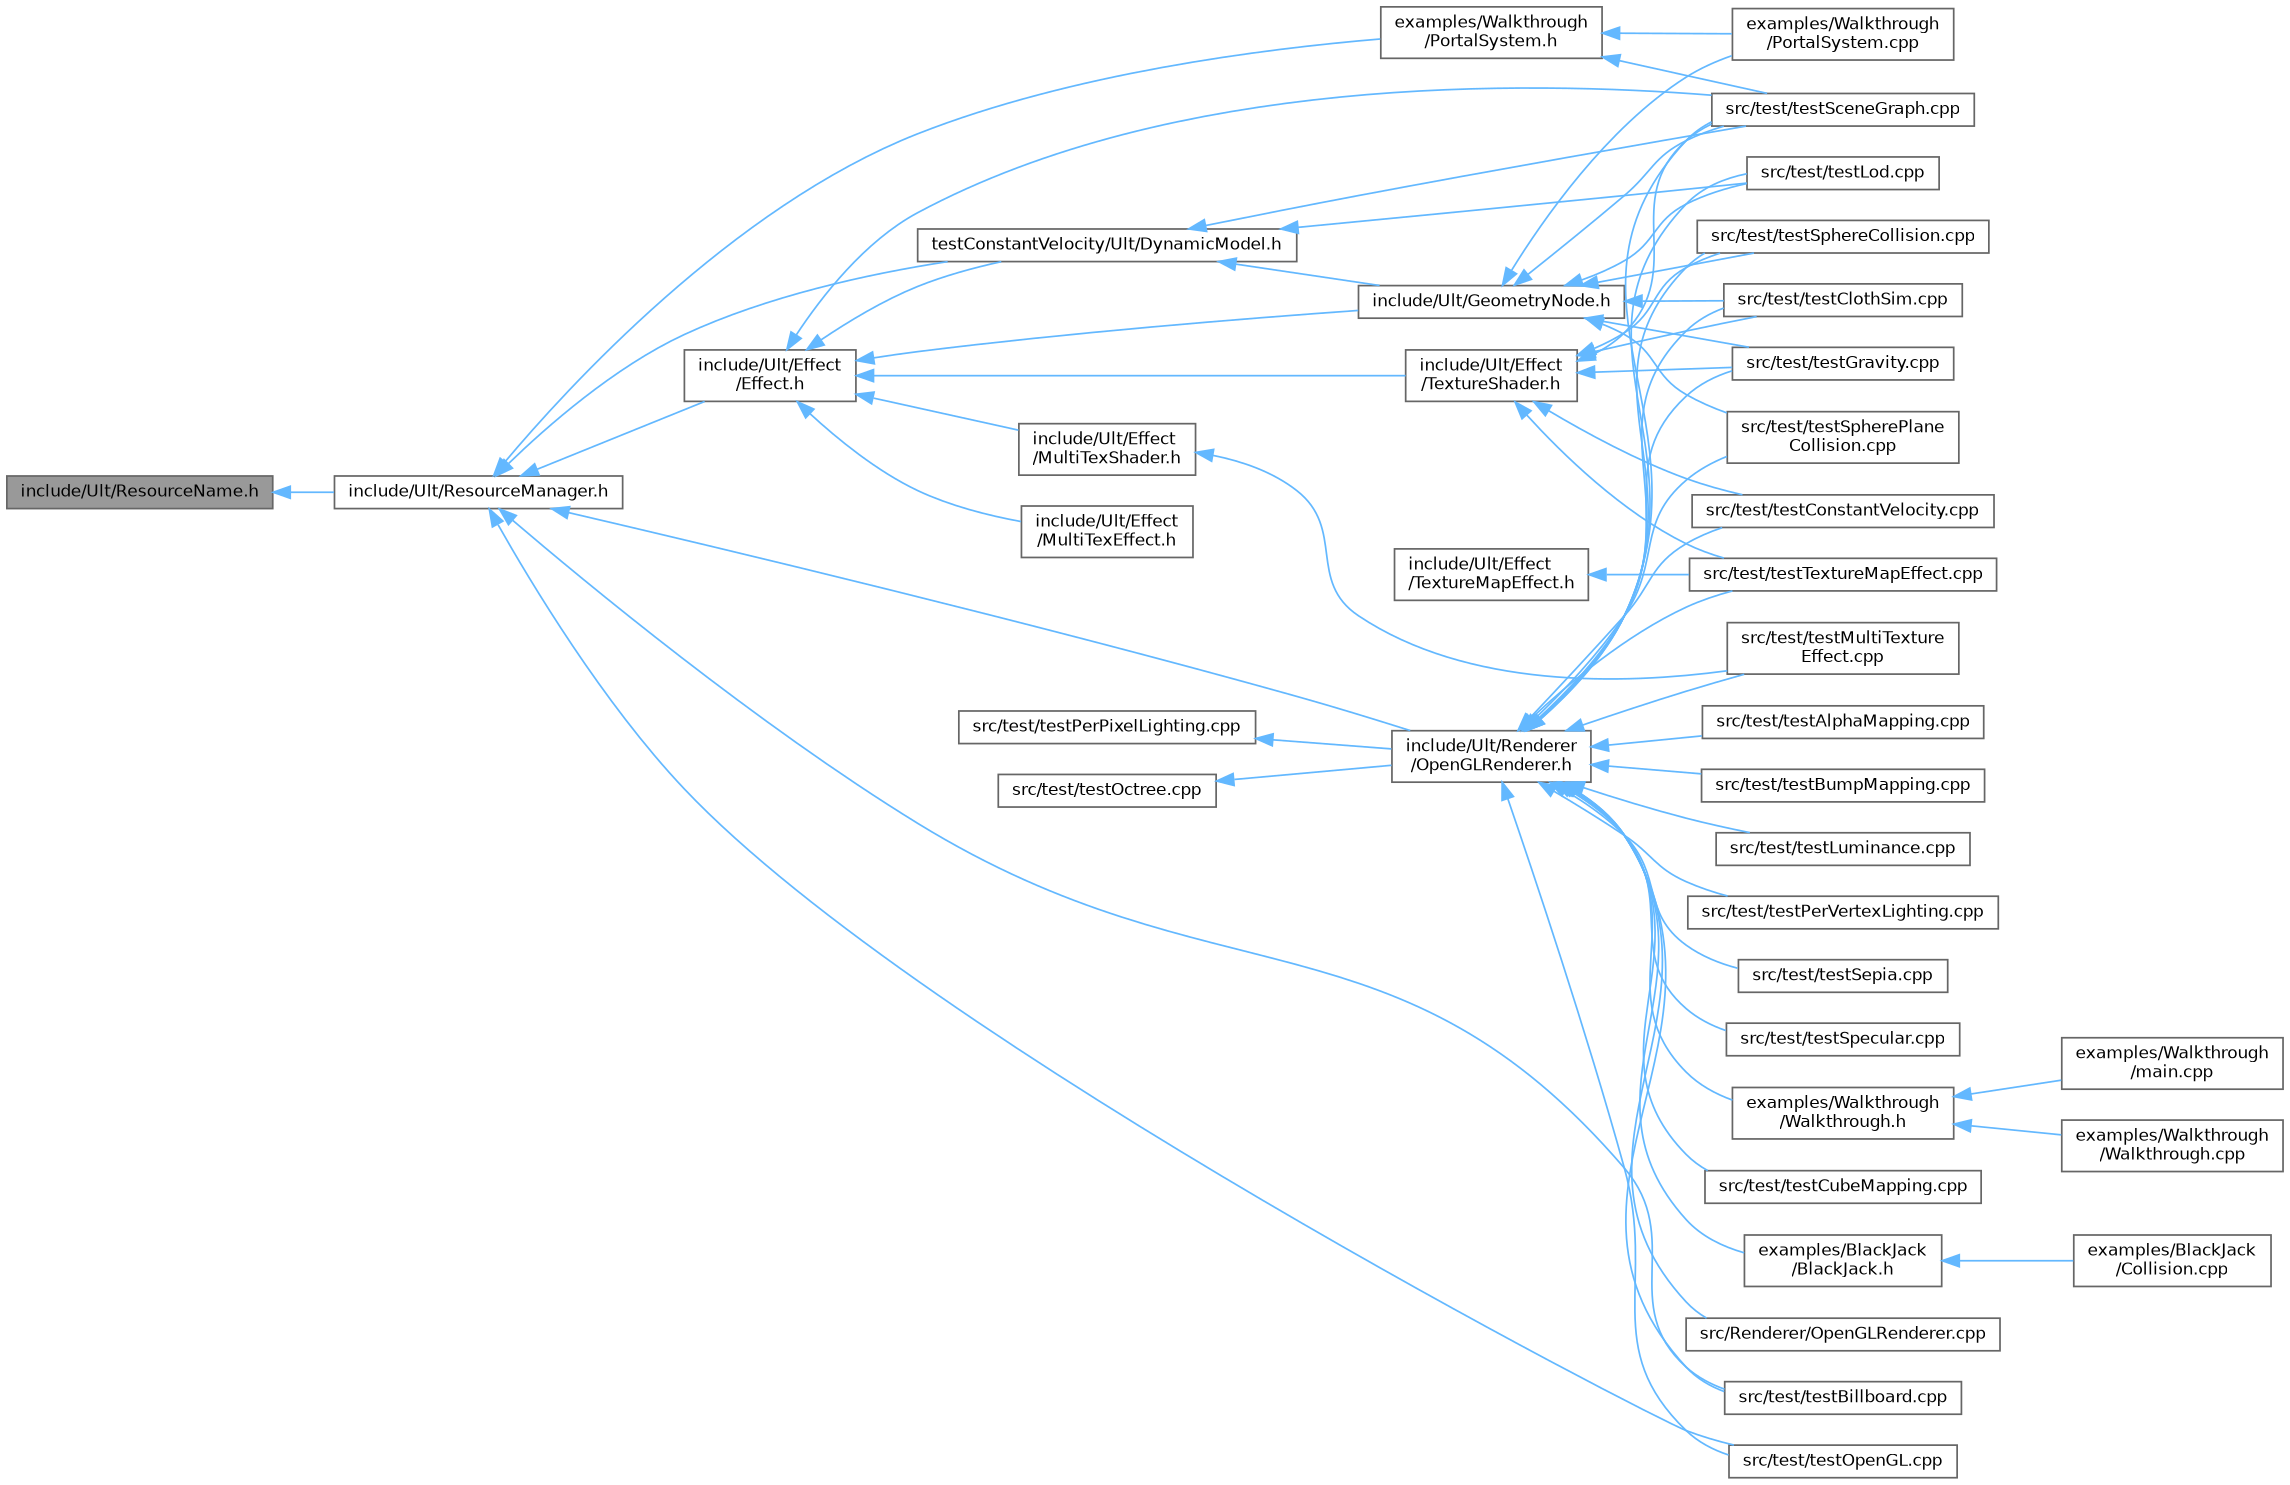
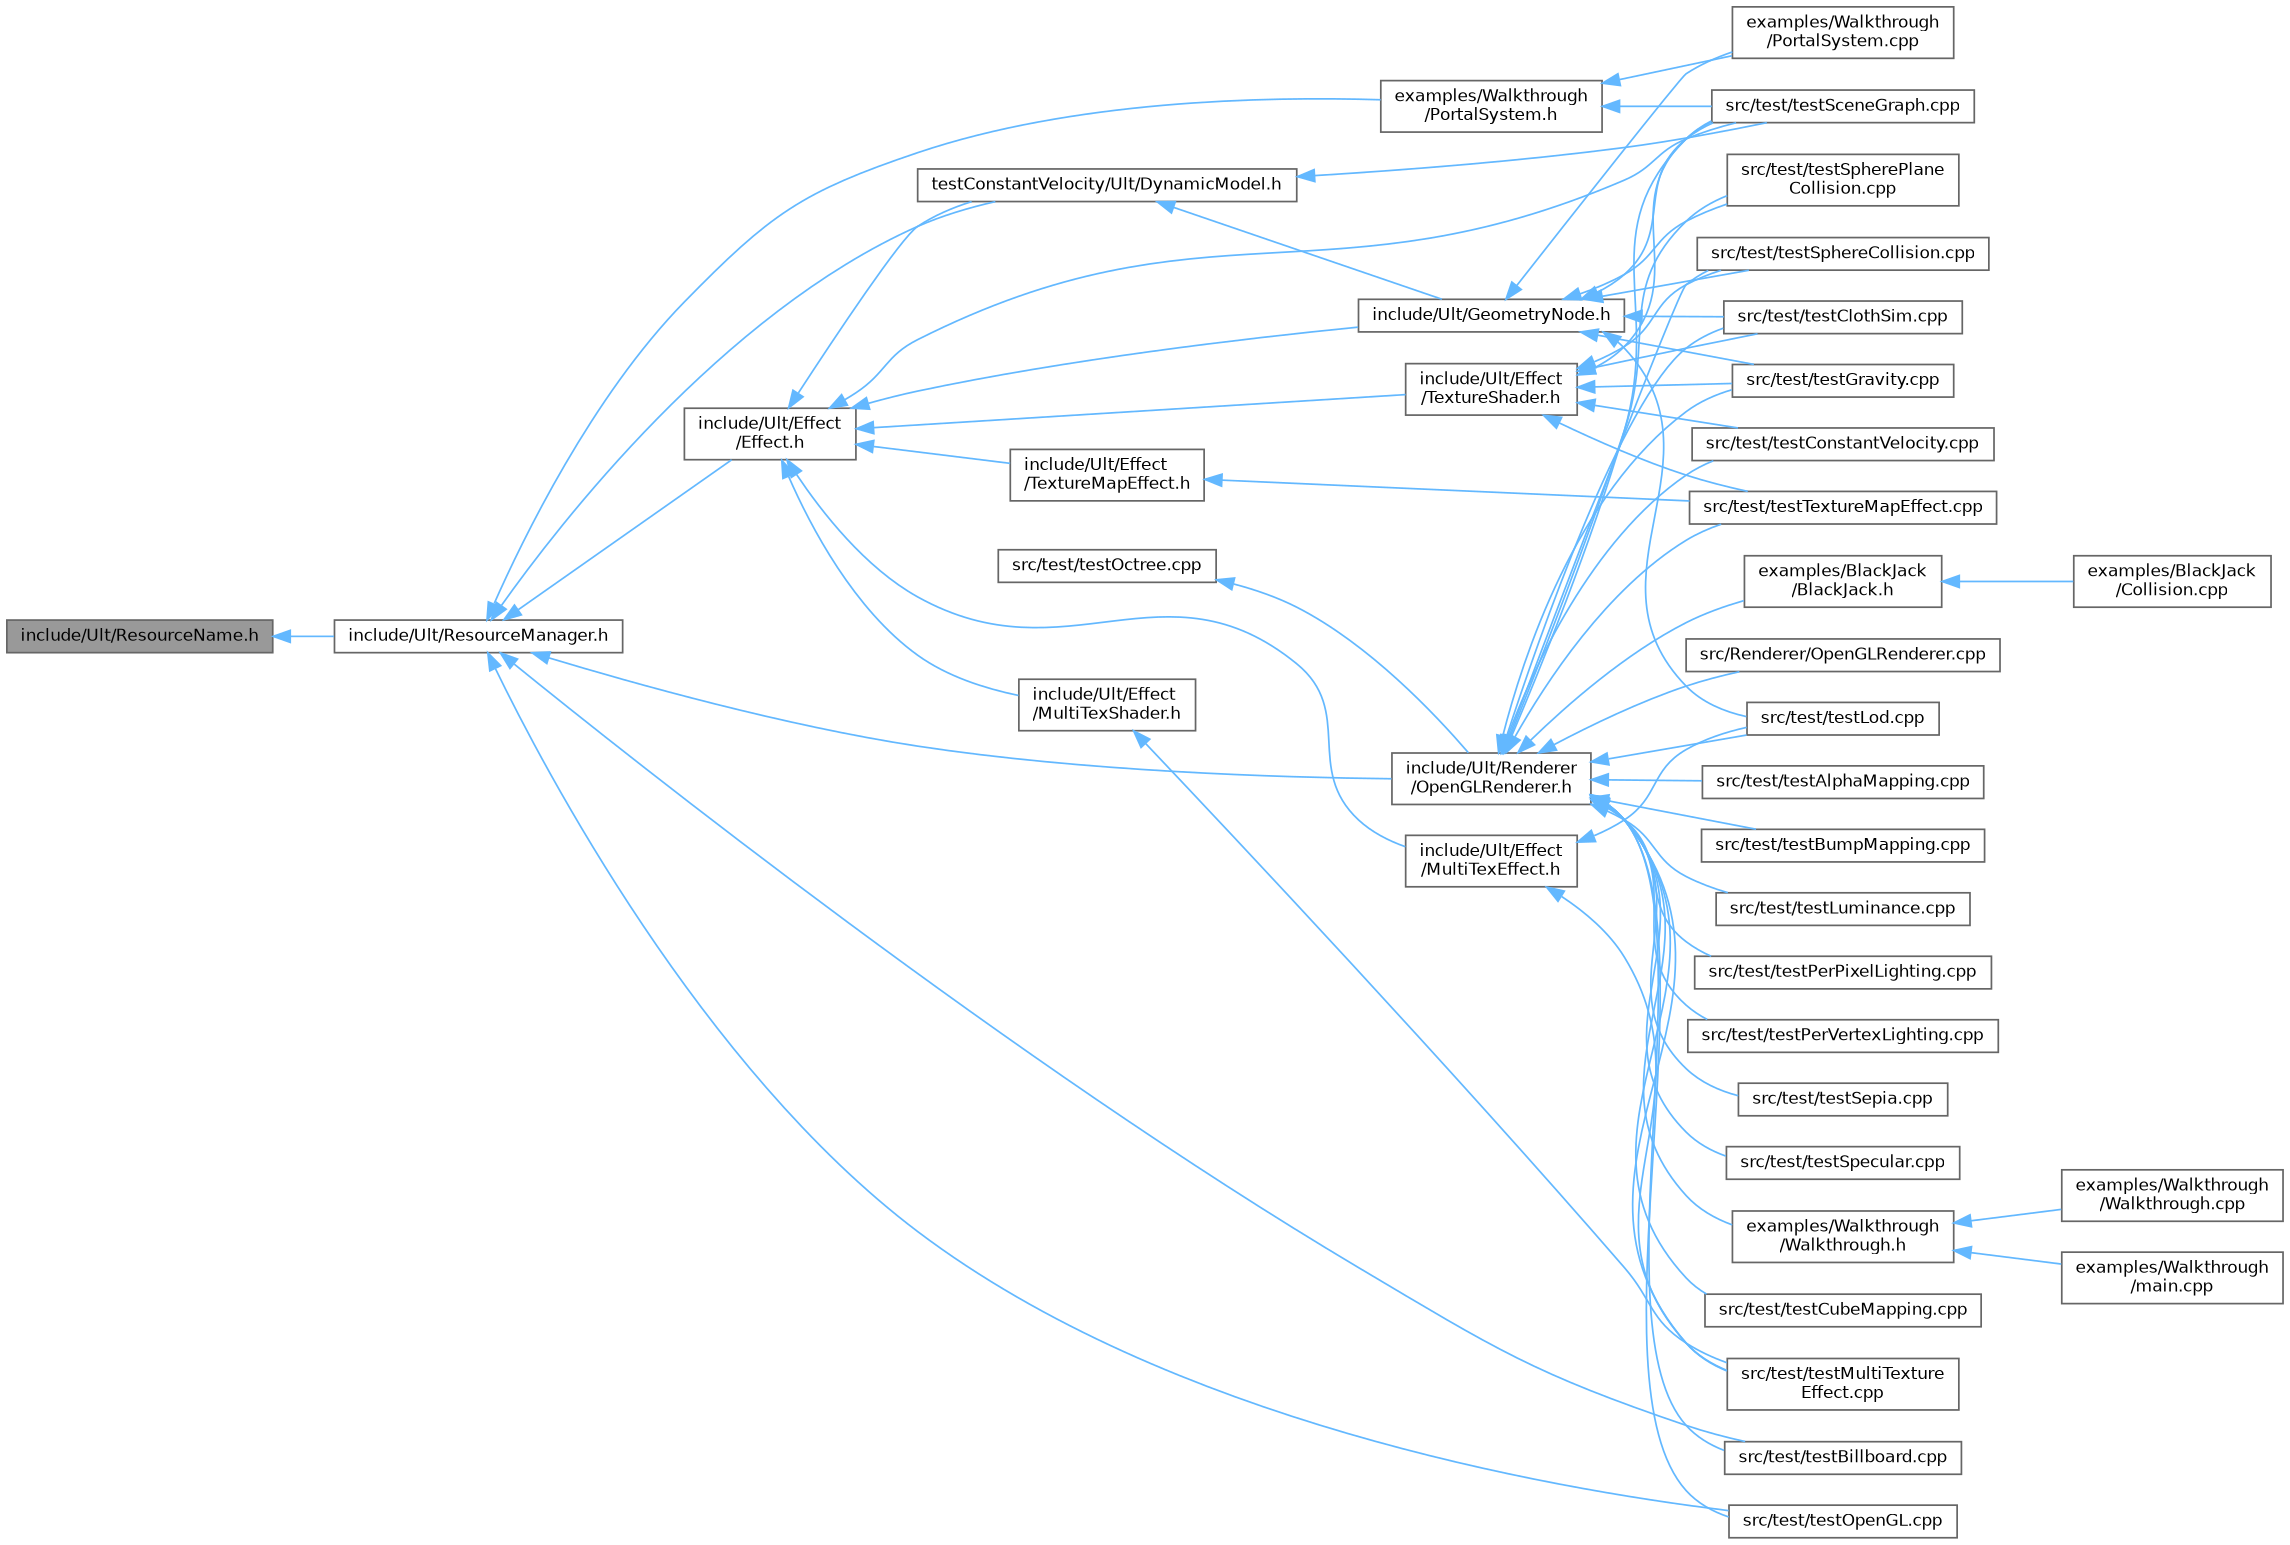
edge "src/test/testLod.cpp" -> "testConstantVelocity/Ult/DynamicModel.h": now "src/test/testLod.cpp" -> "include/Ult/Effect /MultiTexEffect.h"
edge "include/Ult/Effect /TextureMapEffect.h" -> "include/Ult/Effect /Effect.h": added
edge "include/Ult/Renderer /OpenGLRenderer.h" -> "src/test/testPerPixelLighting.cpp": reversed
edge "src/test/testMultiTexture Effect.cpp" -> "include/Ult/Effect /MultiTexEffect.h": added
